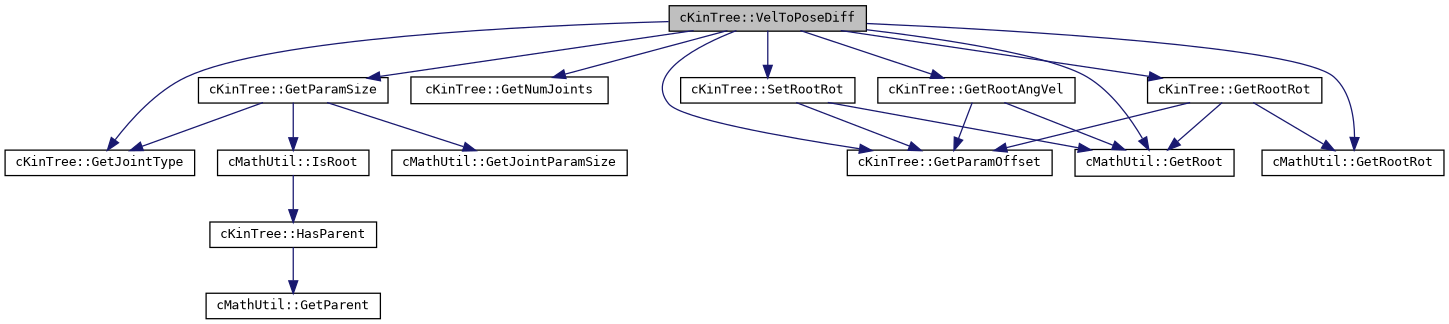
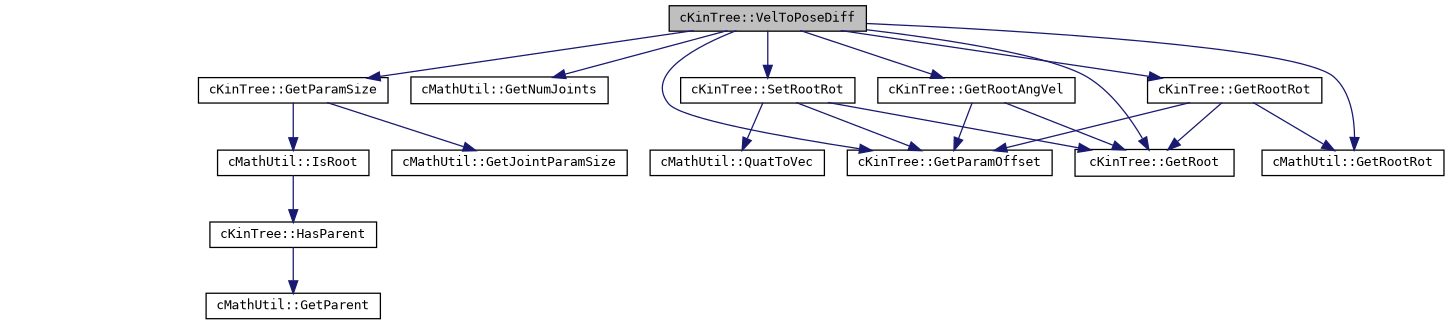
node "cKinTree::GetNumJoints": label "cKinTree::GetNumJoints" -> "cMathUtil::GetNumJoints"
node "cKinTree::GetJointType": removed
node "cMathUtil::QuatToVec": added
node "cMathUtil::GetRoot": label "cMathUtil::GetRoot" -> "cKinTree::GetRoot"
